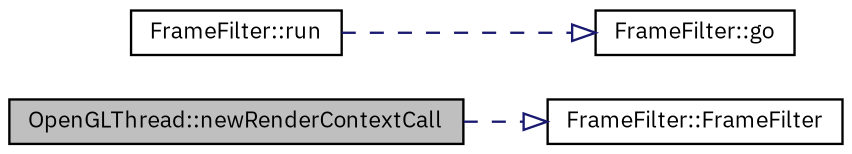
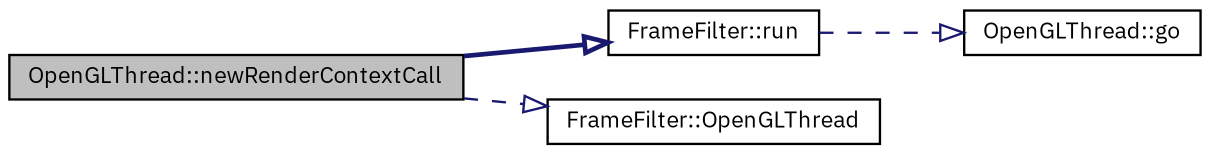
node "FrameFilter::go": label "FrameFilter::go" -> "OpenGLThread::go"
edge "OpenGLThread::newRenderContextCall" -> "FrameFilter::run": added
node "FrameFilter::FrameFilter": label "FrameFilter::FrameFilter" -> "FrameFilter::OpenGLThread"
